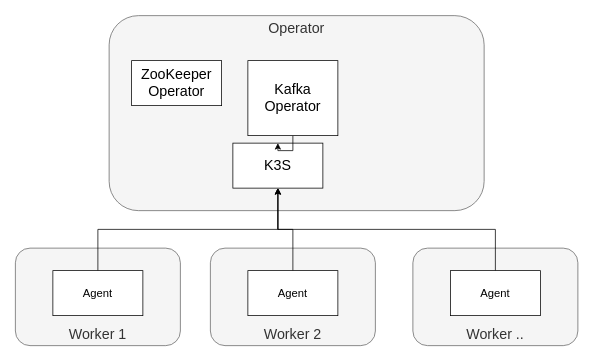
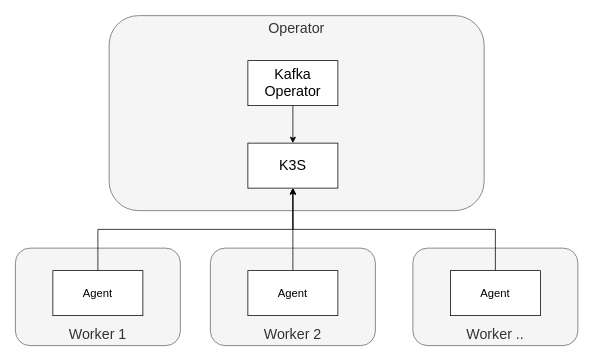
node "ZooKeeper Operator": removed
node "Kafka Operator": size 90x75 -> 90x45
node "K3S": moved (278, 165) -> (293, 165)
